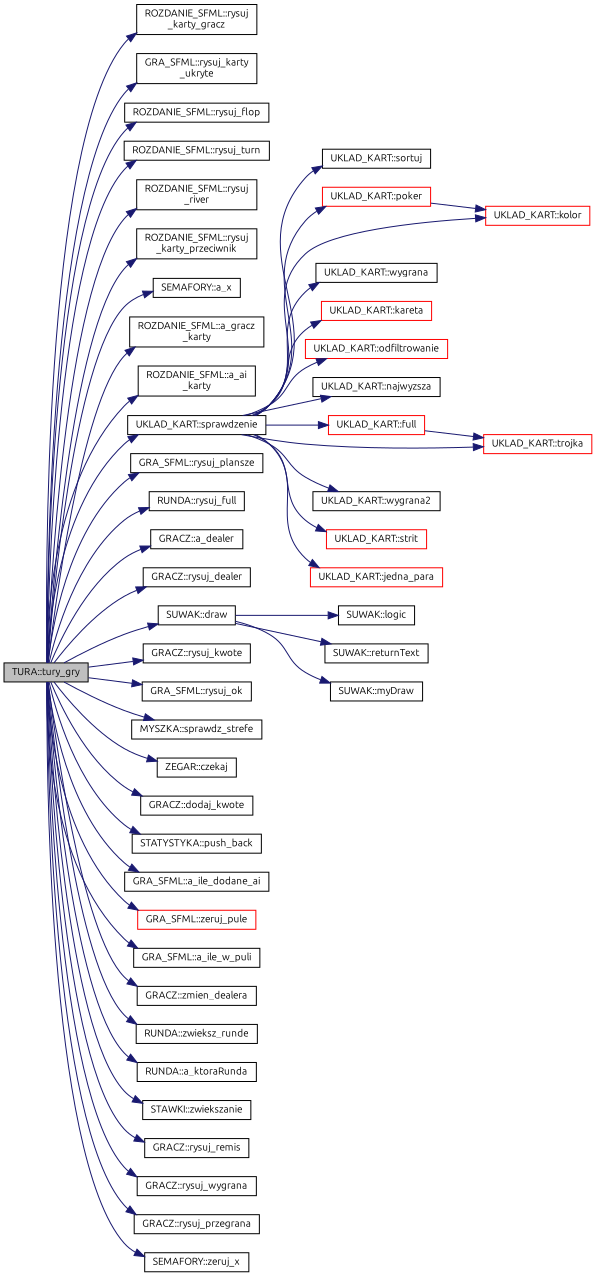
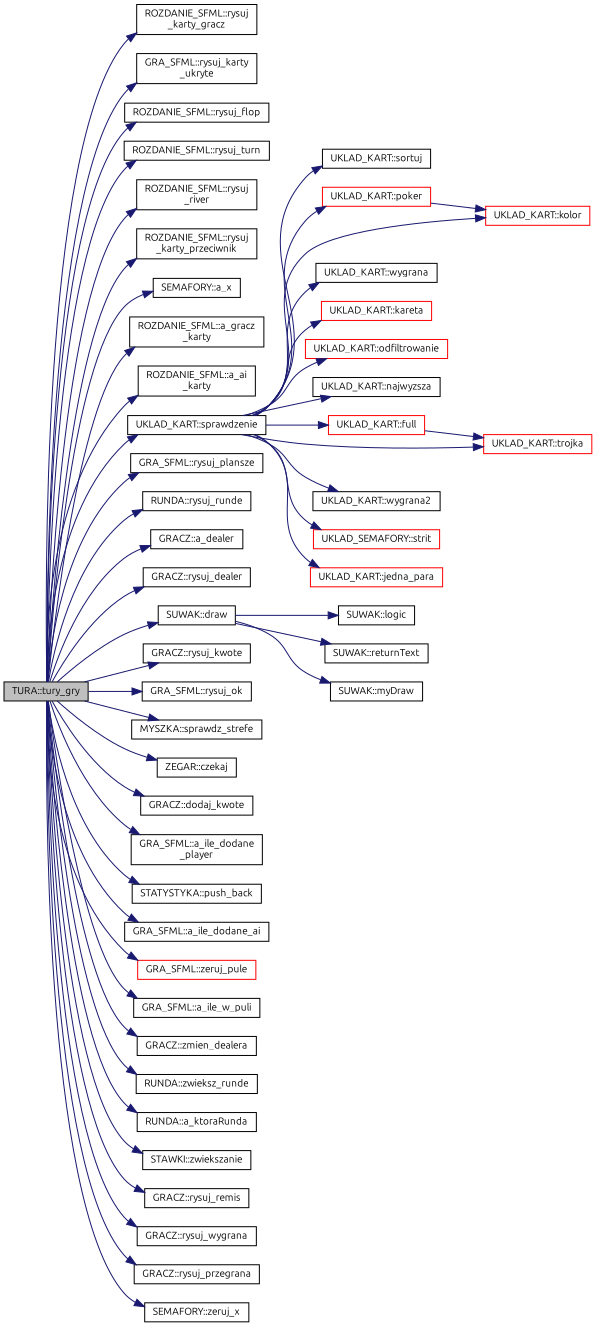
node "RUNDA::rysuj_full": label "RUNDA::rysuj_full" -> "RUNDA::rysuj_runde"
node "UKLAD_KART::strit": label "UKLAD_KART::strit" -> "UKLAD_SEMAFORY::strit"
node "GRA_SFML::a_ile_dodane _player": added
